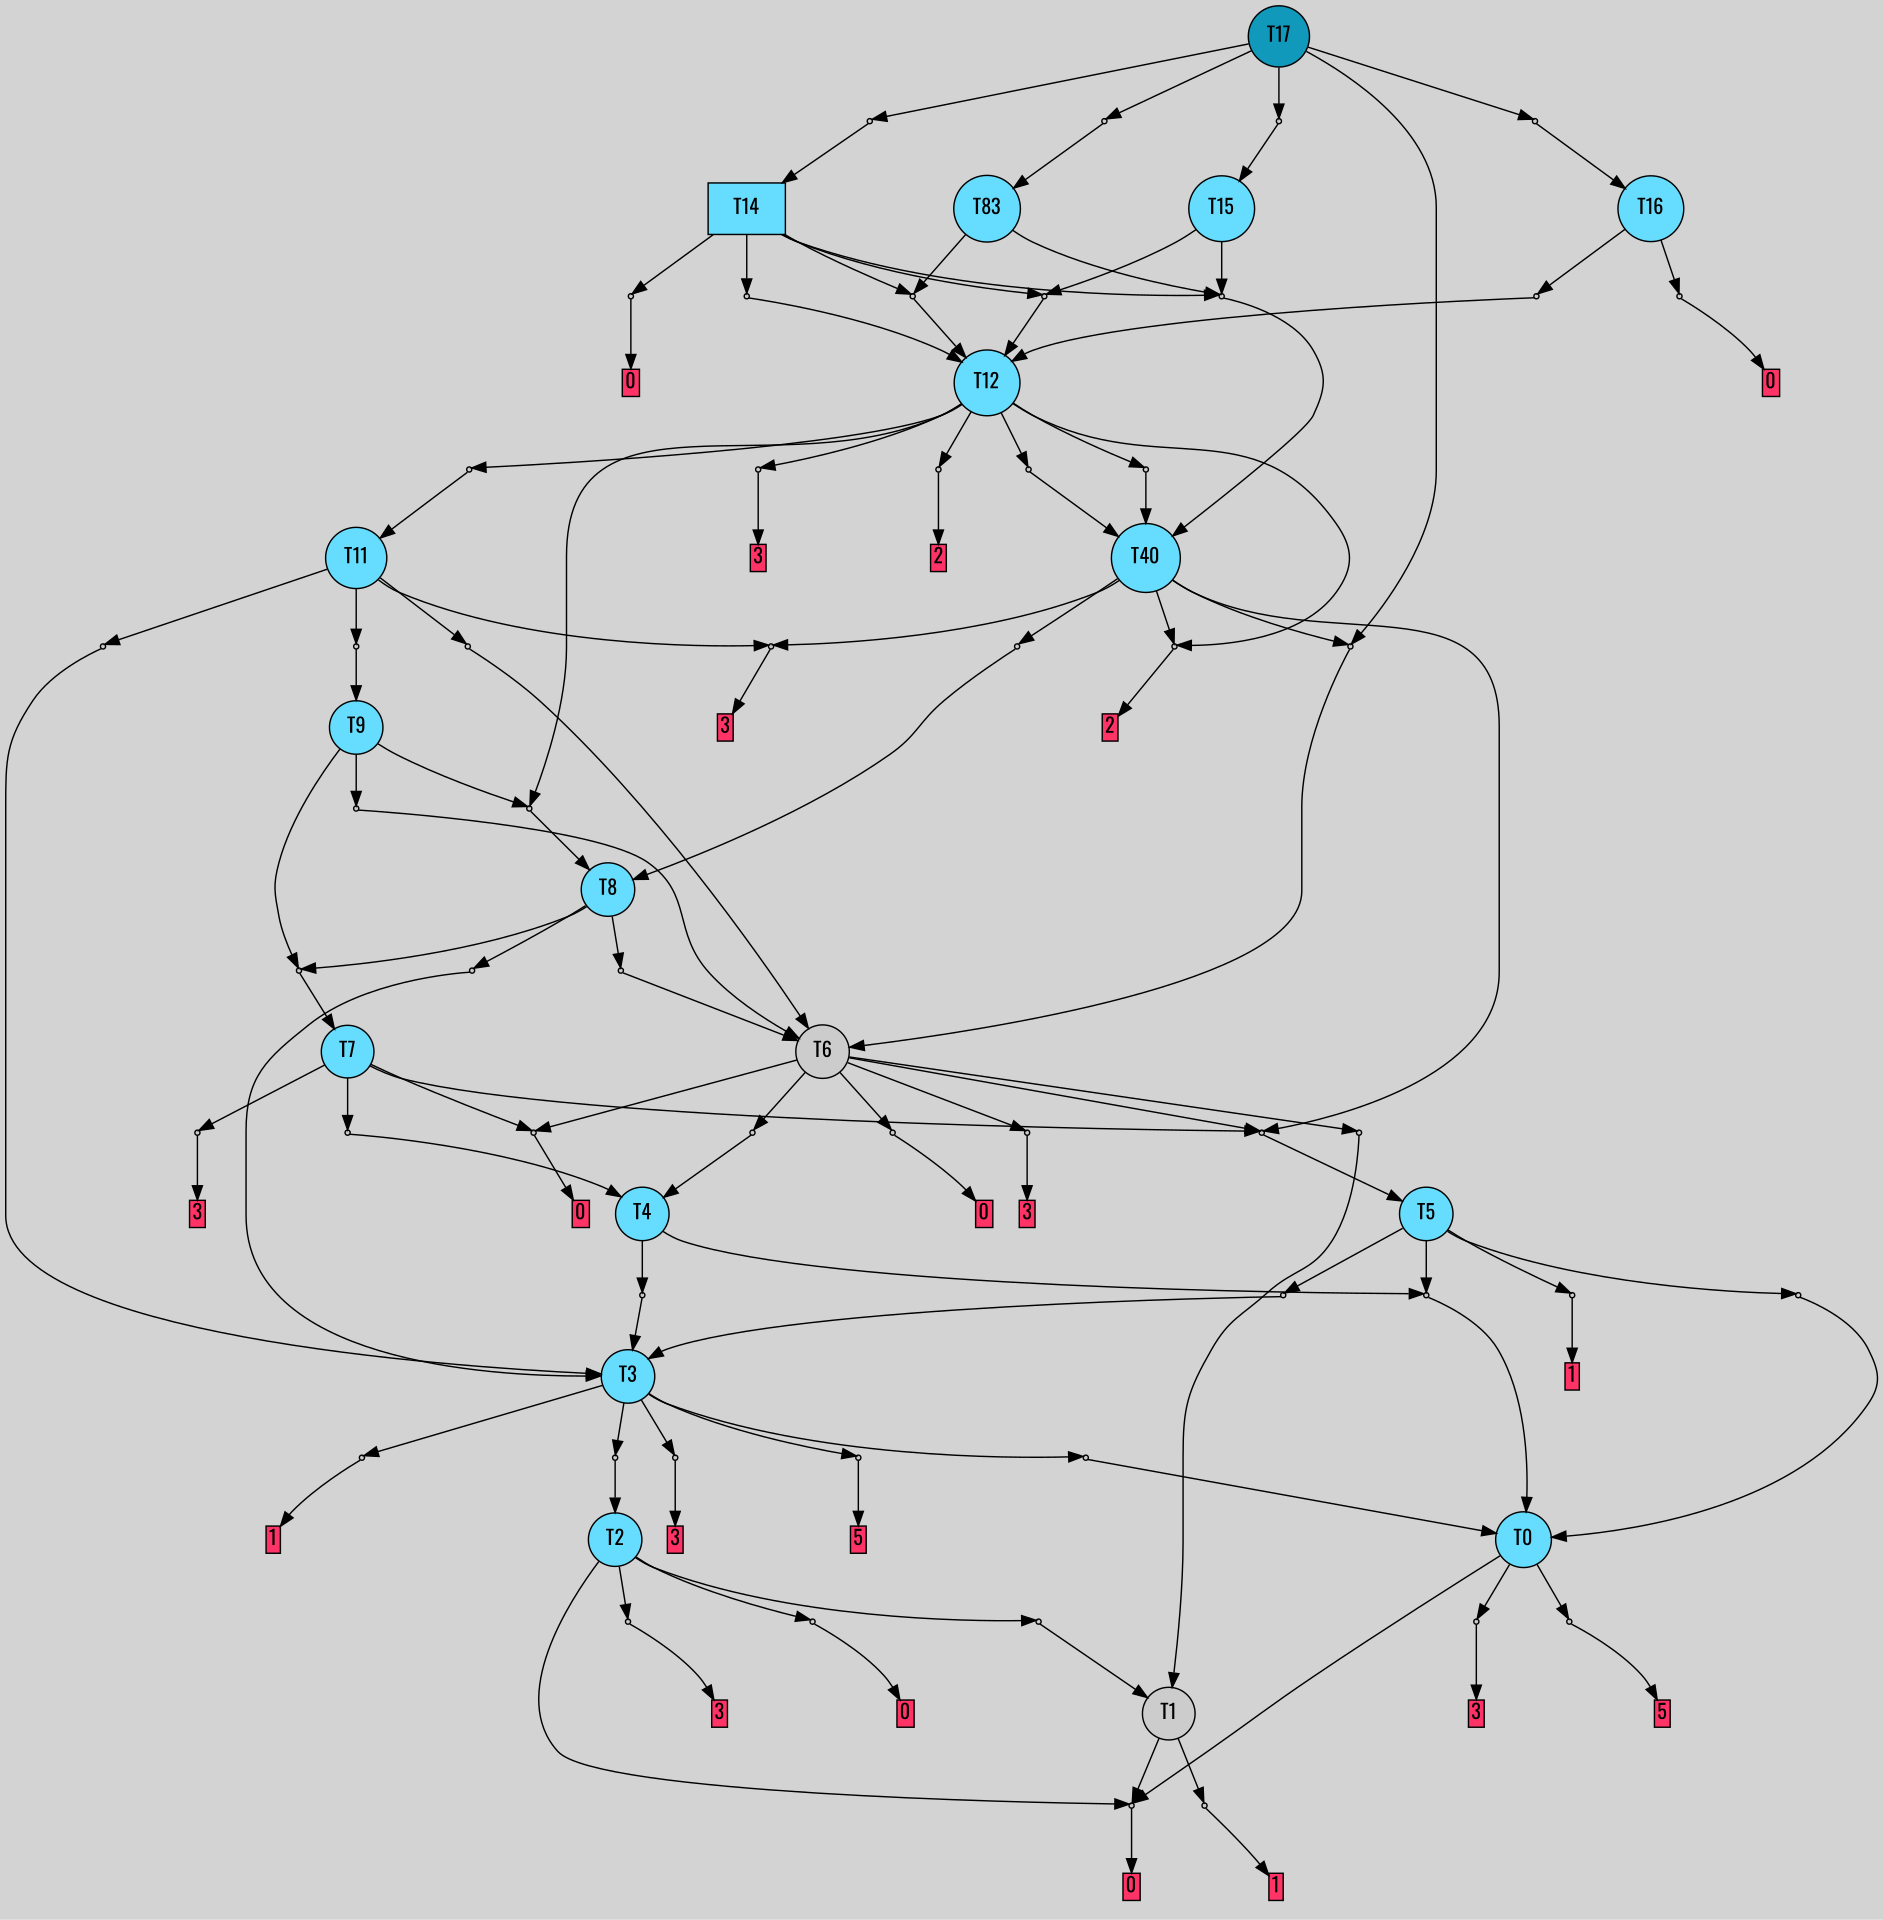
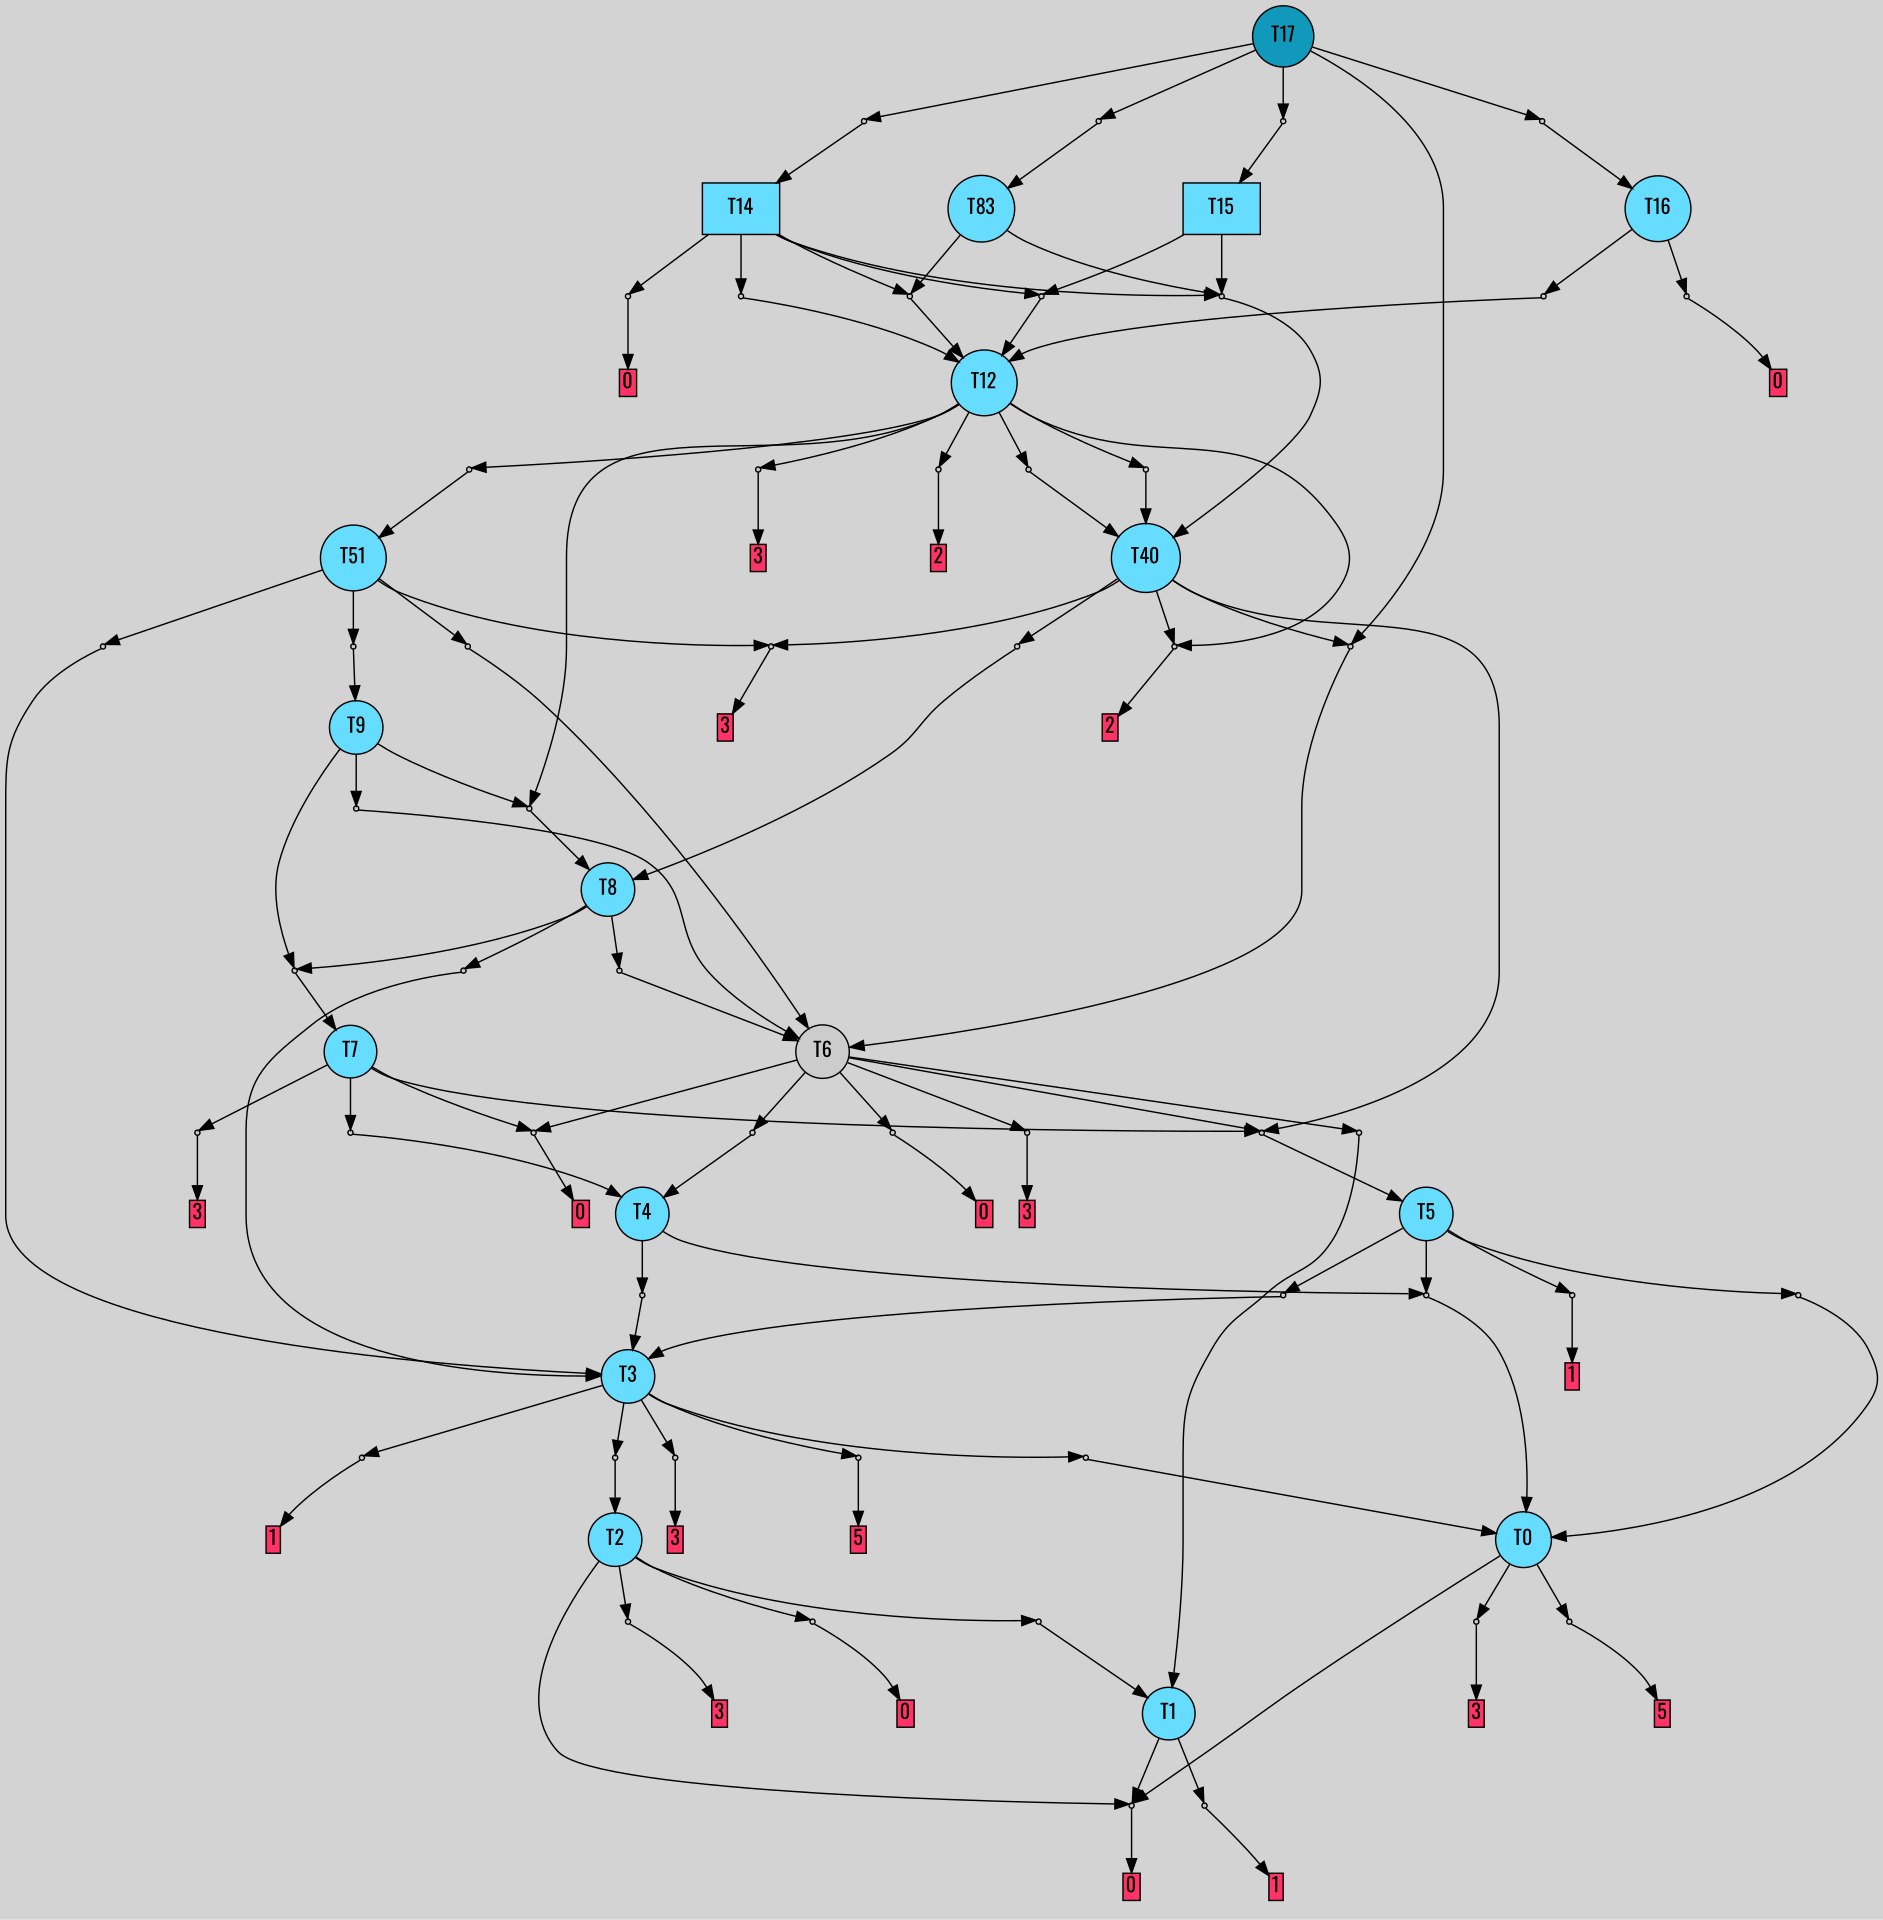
node "T15": shape circle -> box
node "T11": label "T11" -> "T51"
node "T1": fillcolor #cccccc -> #66ddff
